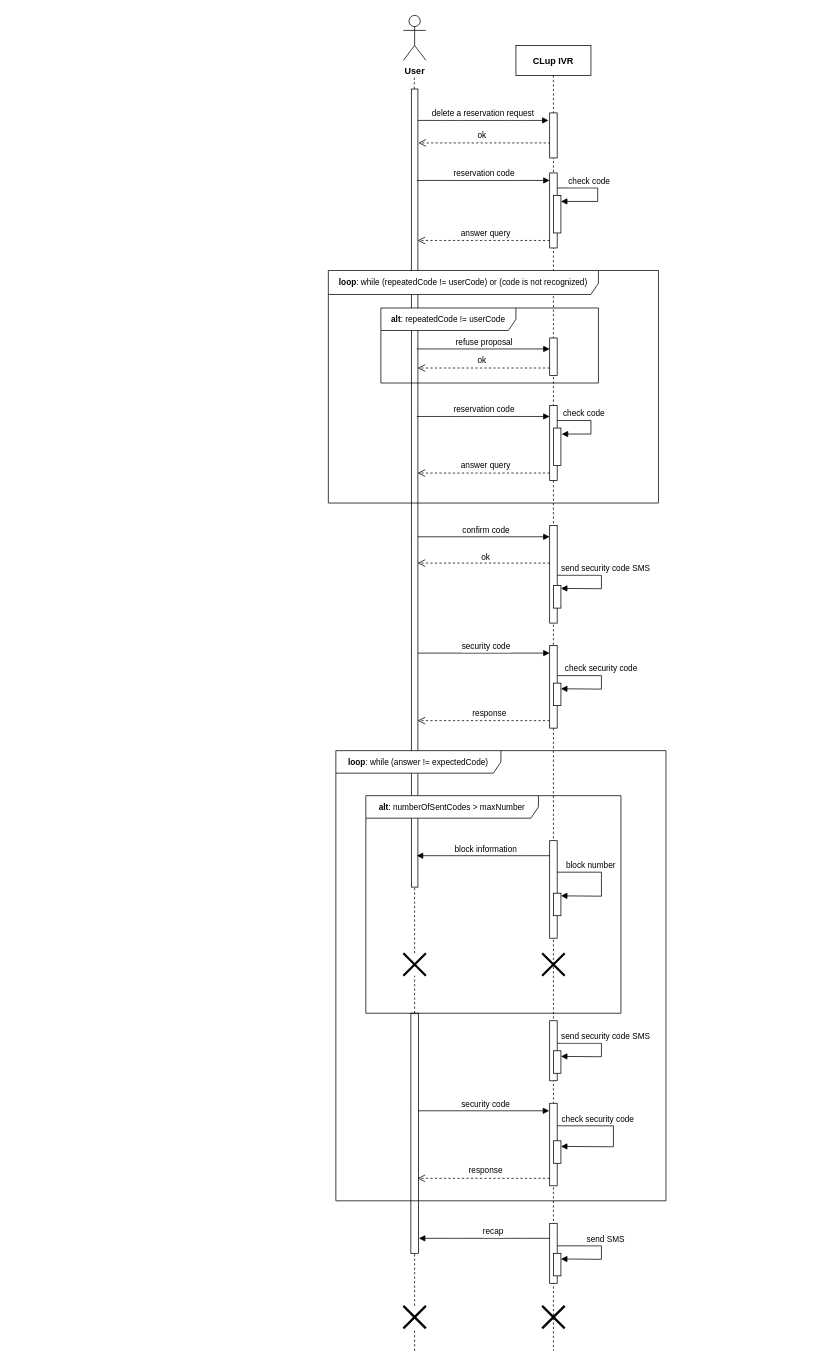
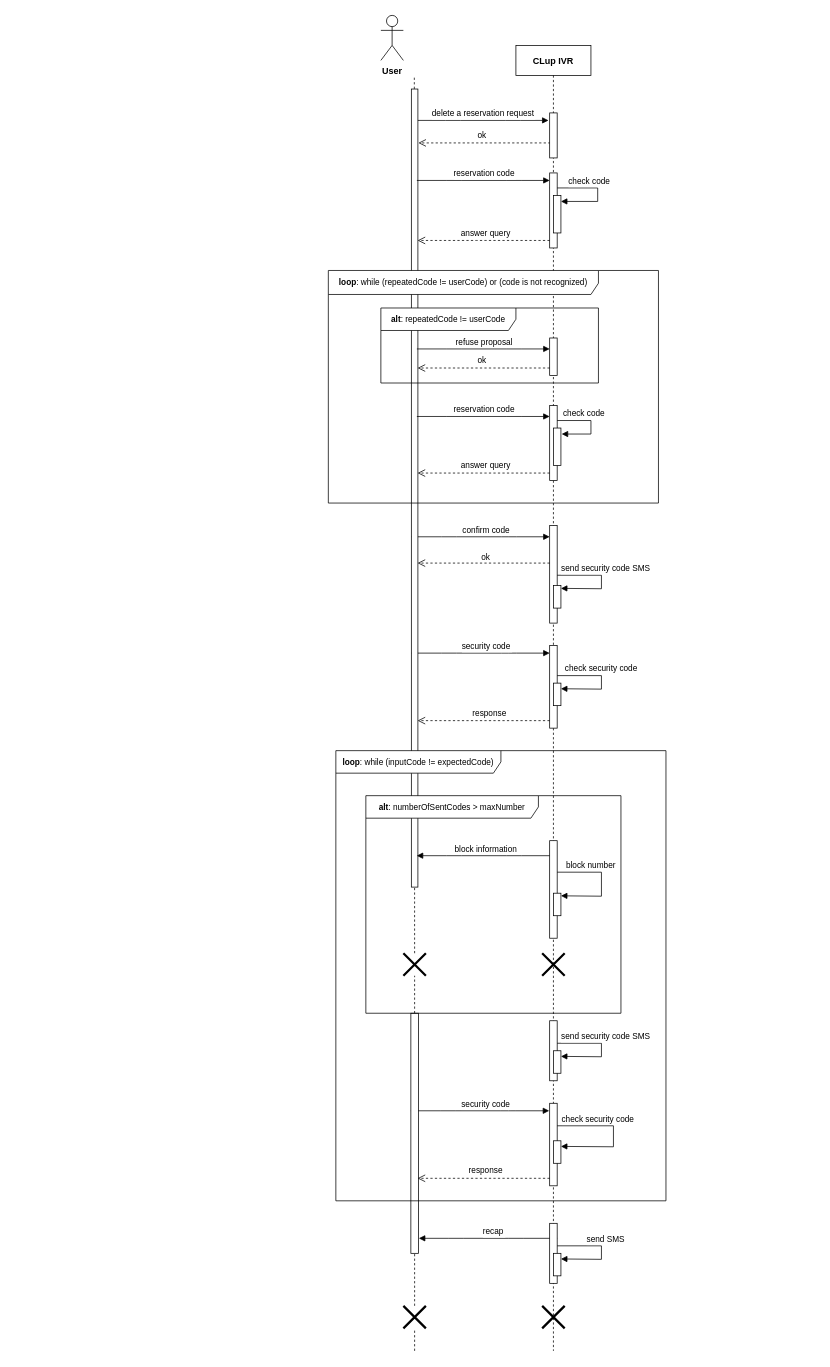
node "User": moved (414, 38) -> (392, 38)
node "loop: while (answer != expectedCode)": label "loop: while (answer != expectedCode)" -> "loop: while (inputCode != expectedCode)"
